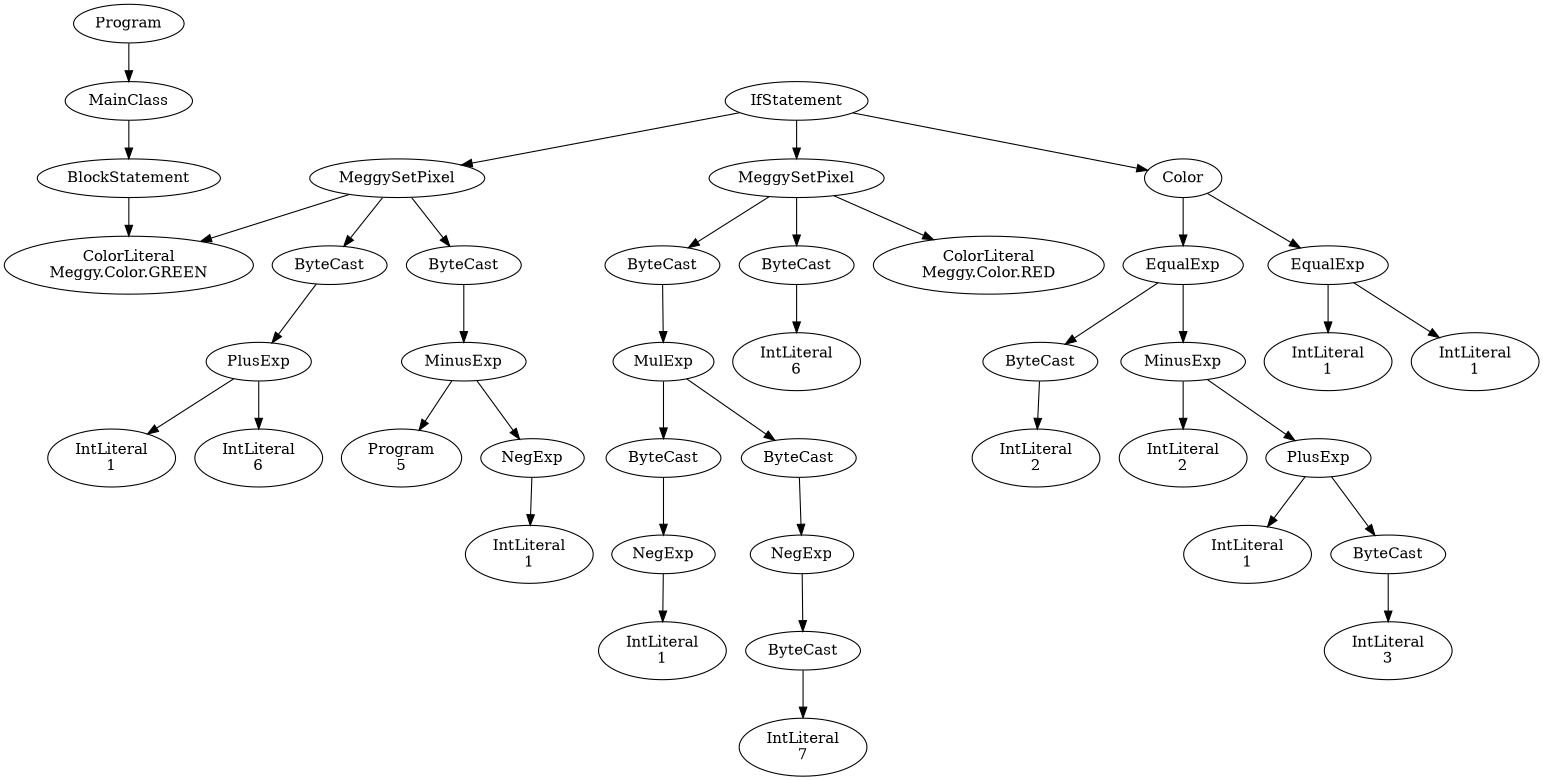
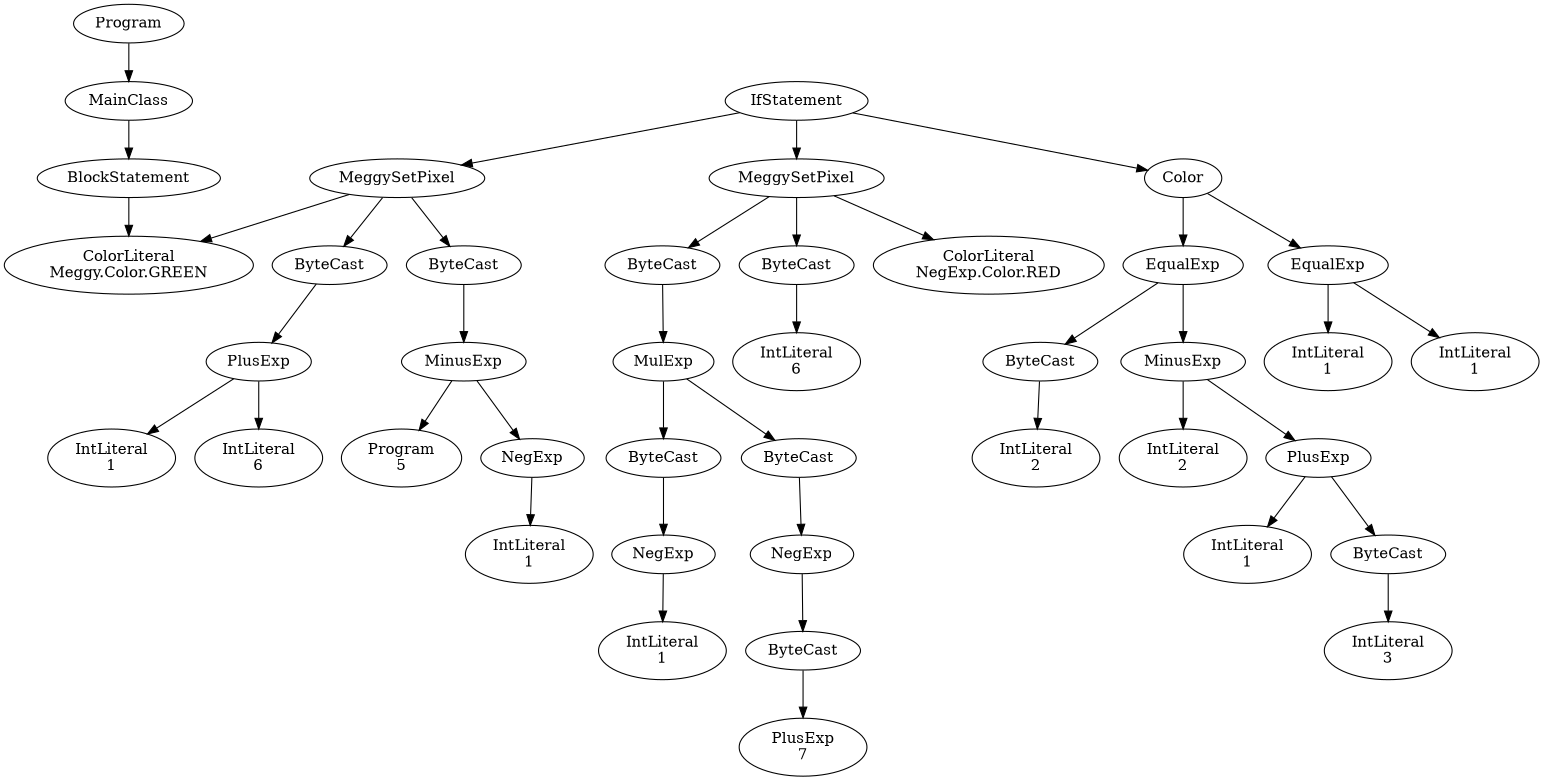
node "ColorLiteral Meggy.Color.RED": label "ColorLiteral Meggy.Color.RED" -> "ColorLiteral NegExp.Color.RED"
node "IntLiteral 7": label "IntLiteral 7" -> "PlusExp 7"
